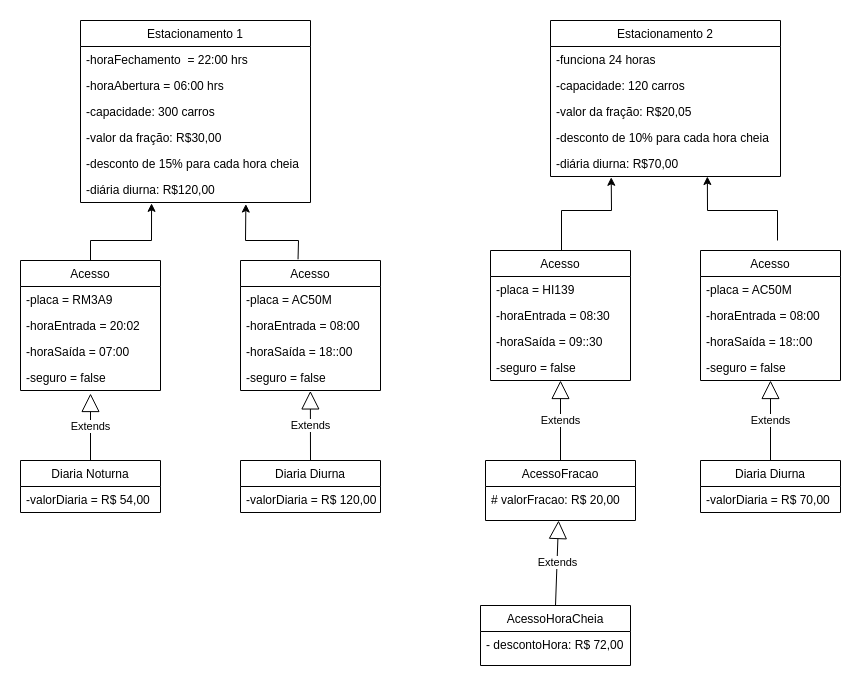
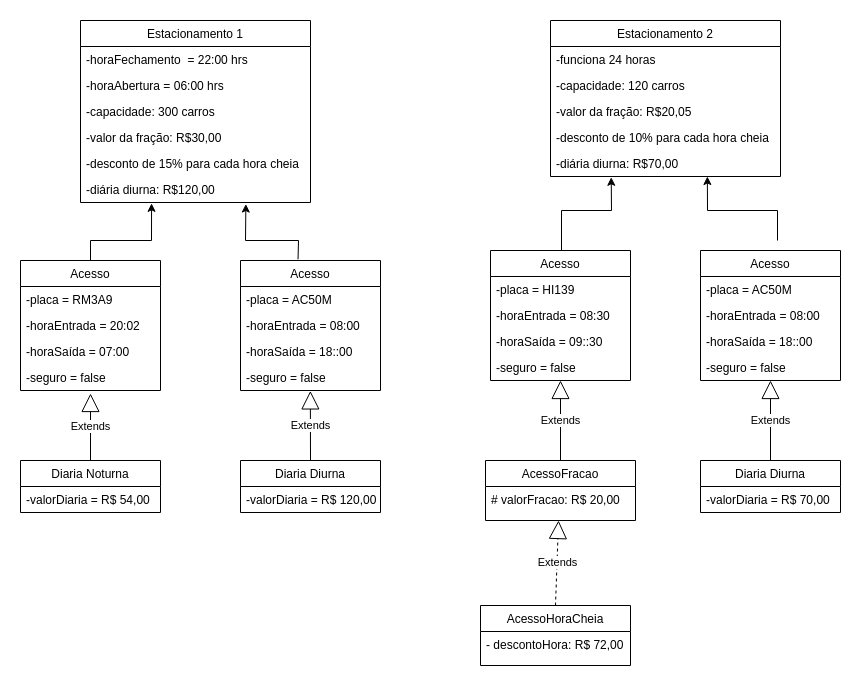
edge "AcessoHoraCheia" -> "# valorFracao: R$ 20,00": style solid -> dashed
